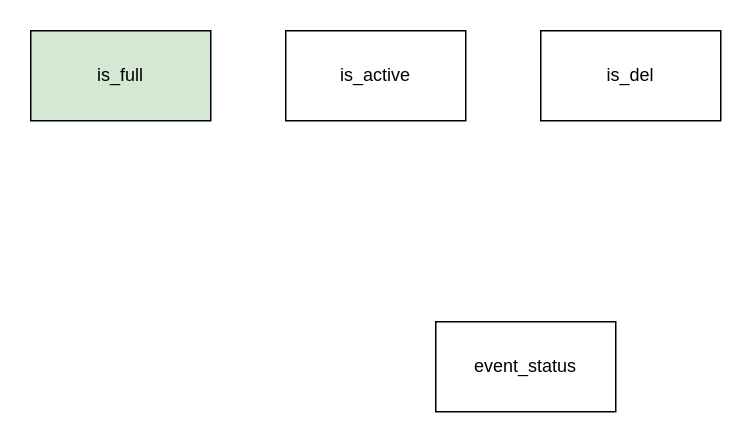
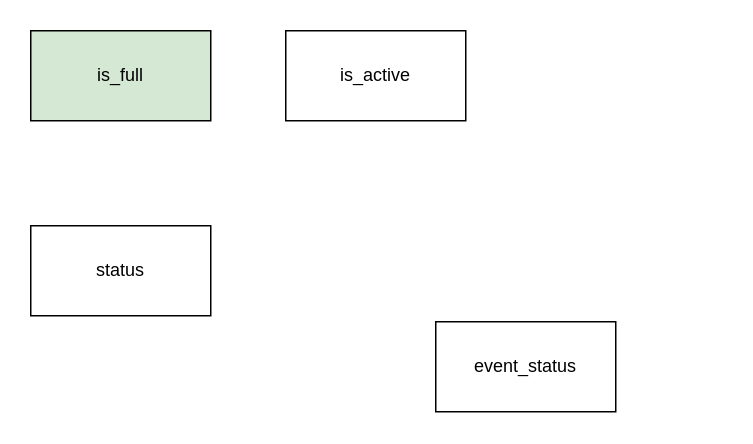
node "is_del": removed
node "status": added
